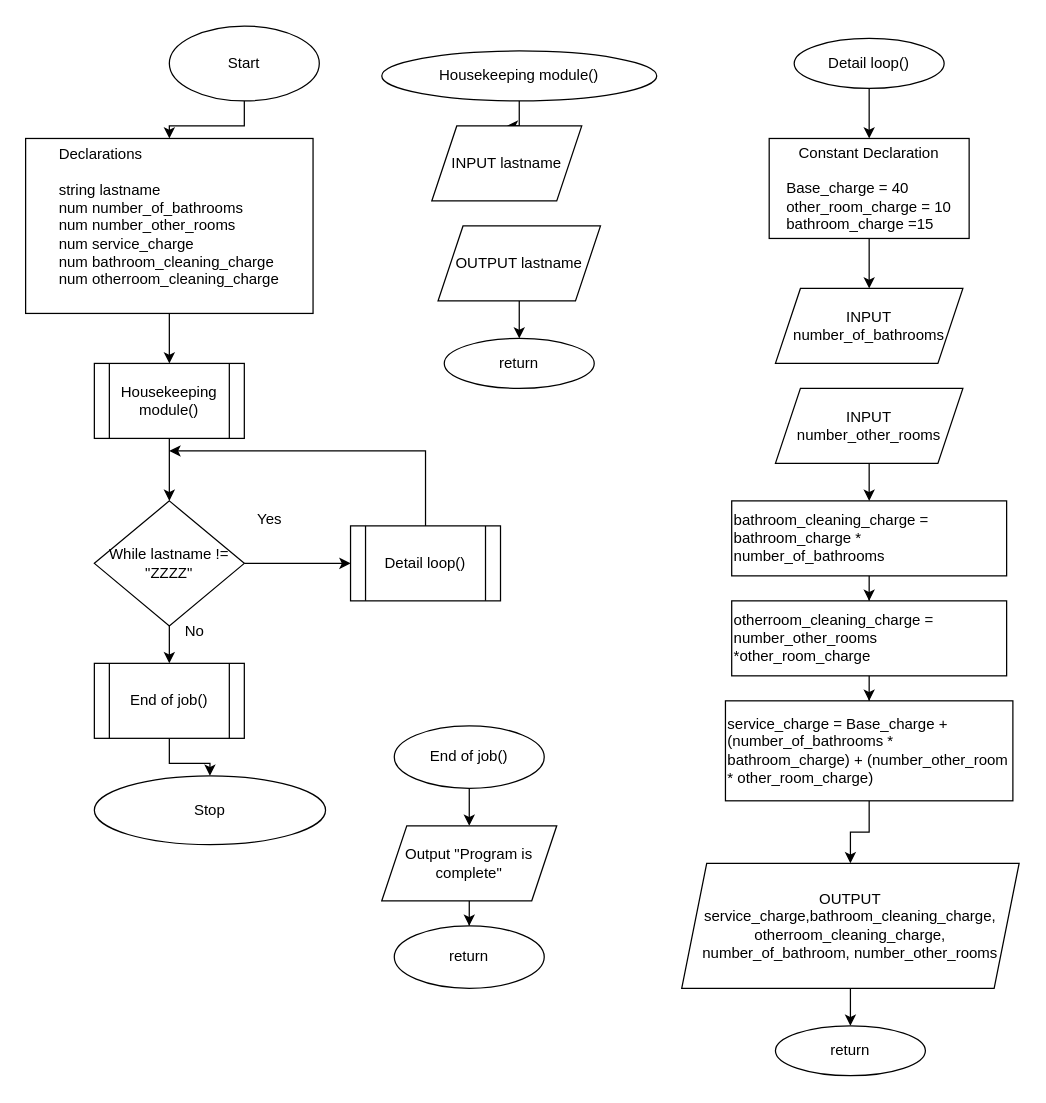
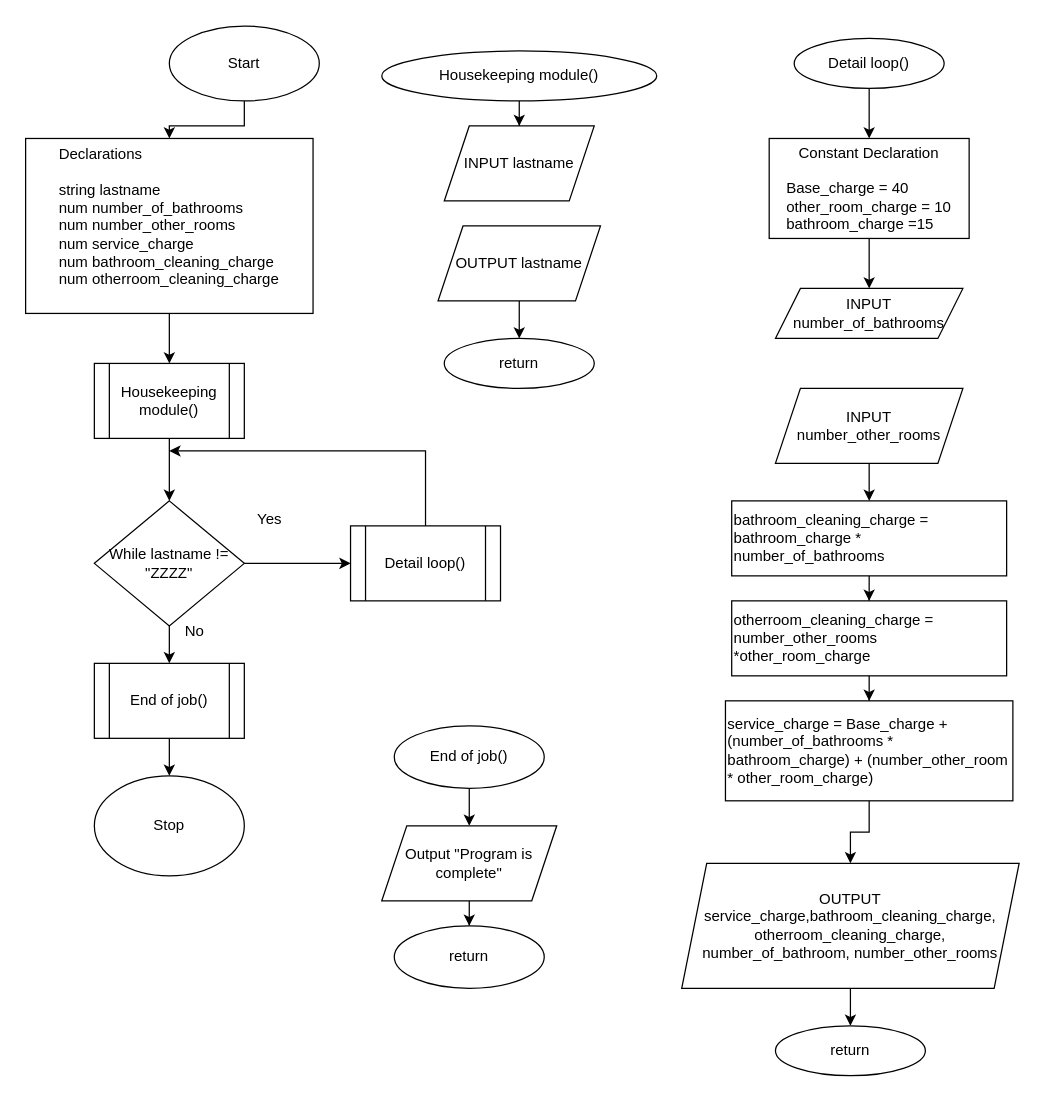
node "INPUT lastname": moved (507, 163) -> (519, 163)
node "INPUT number_of_bathrooms": size 188x75 -> 188x50
node "Stop": size 231x69 -> 150x100
